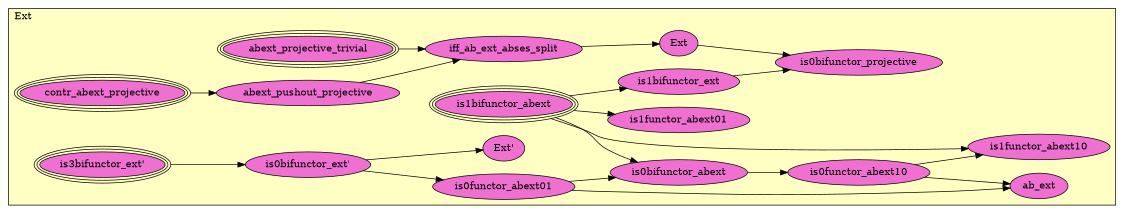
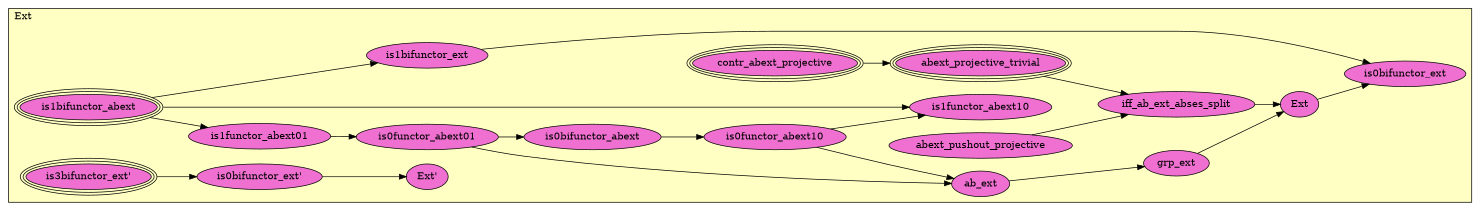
node "is0bifunctor_projective": label "is0bifunctor_projective" -> "is0bifunctor_ext"
edge "contr_abext_projective" -> "abext_pushout_projective": now "contr_abext_projective" -> "abext_projective_trivial"
edge "is1bifunctor_abext" -> "is0bifunctor_abext": removed
node "grp_ext": added
edge "is0bifunctor_ext'" -> "is0functor_abext01": now "is1functor_abext01" -> "is0functor_abext01"
